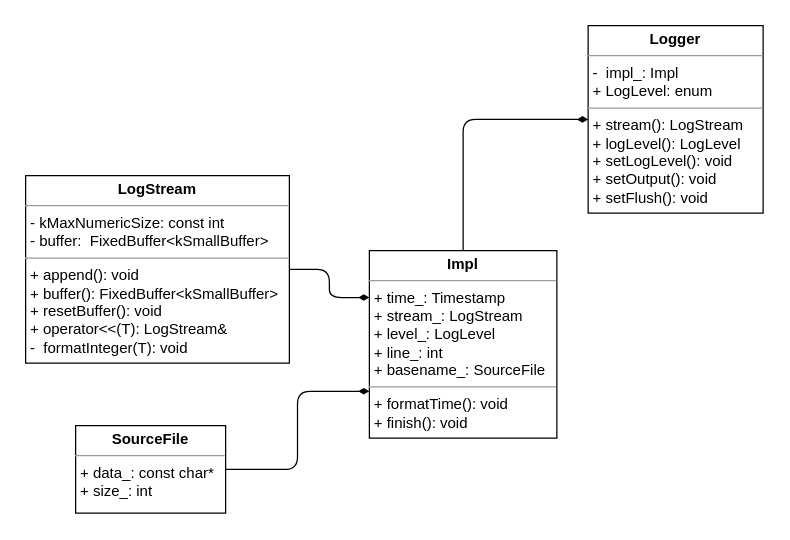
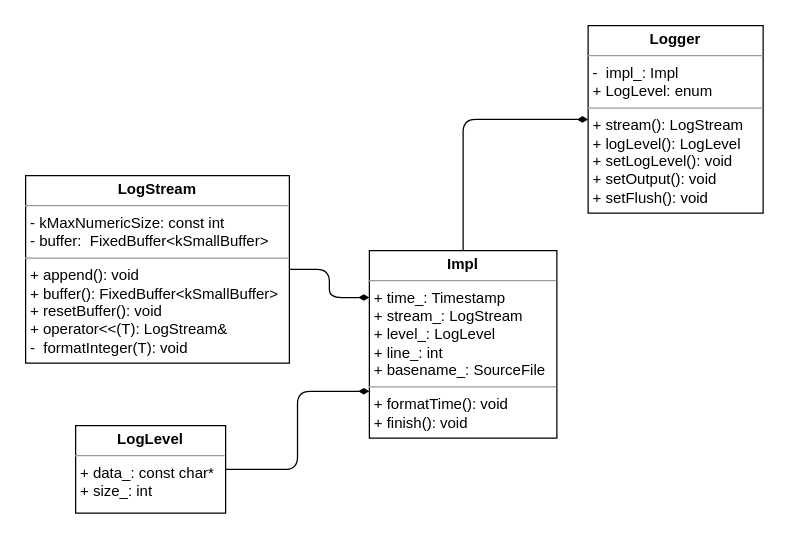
node "SourceFile + data_: const char* + size_: int": label "SourceFile + data_: const char* + size_: int" -> "LogLevel + data_: const char* + size_: int"
